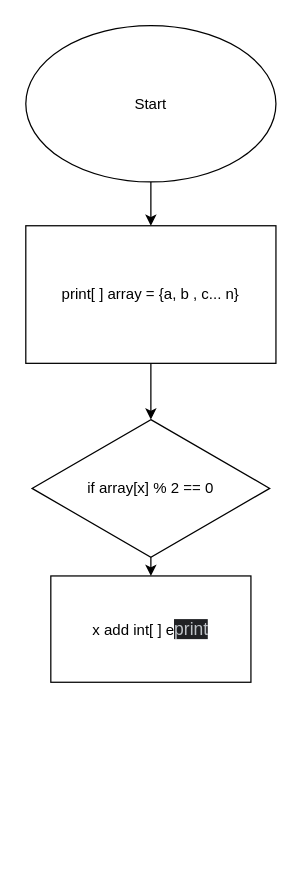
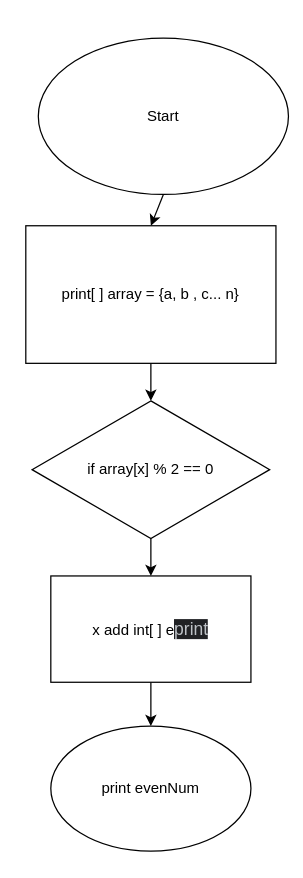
node "Start": moved (151, 104) -> (163, 116)
node "if array[x] % 2 == 0": moved (151, 488) -> (151, 469)
edge "x add int[ ] eprint" -> "print evenNum": added
node "print evenNum": added
